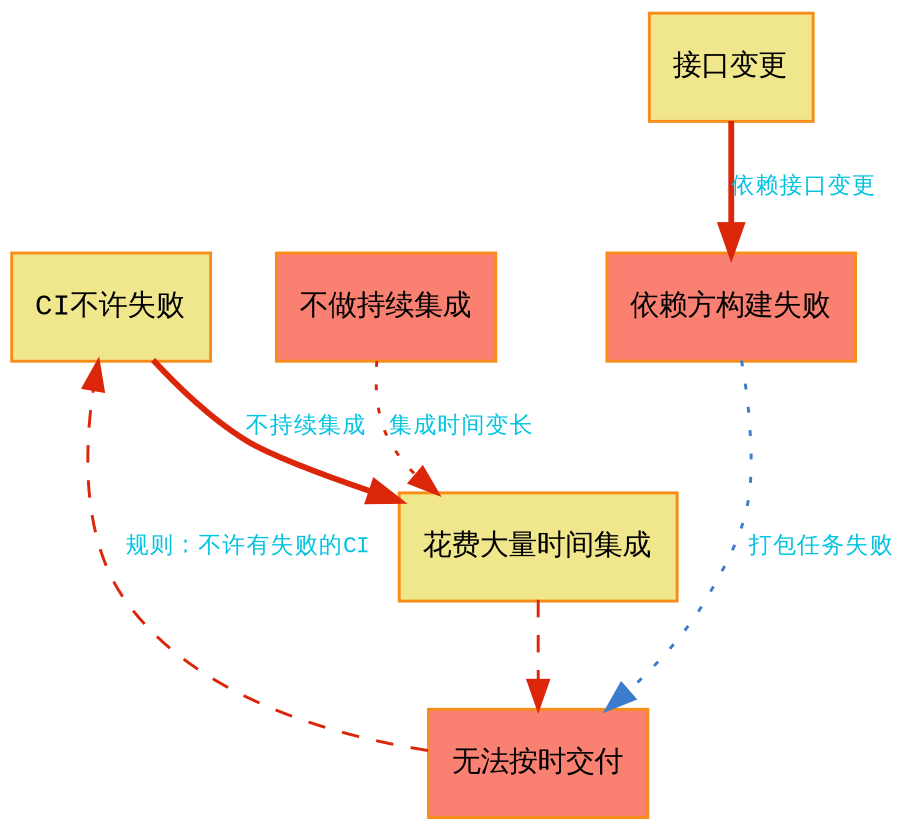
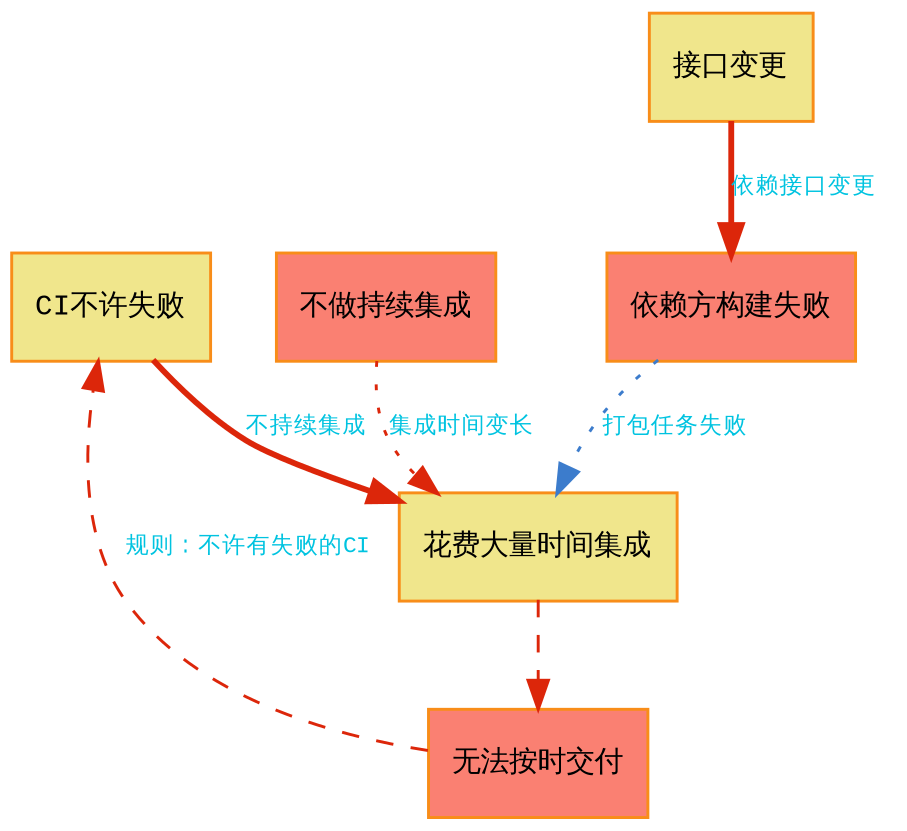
edge "依赖方构建失败" -> "无法按时交付": now "依赖方构建失败" -> "花费大量时间集成"
